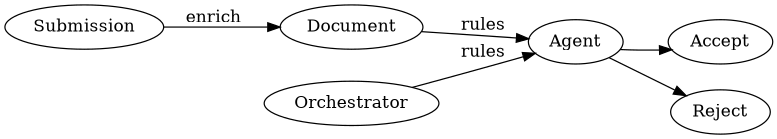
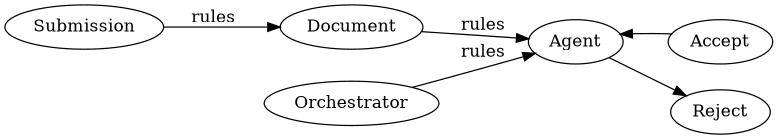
edge "Submission" -> "Document": label "enrich" -> "rules"
edge "Agent" -> "Accept": reversed
